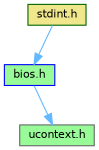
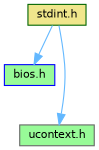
edge "bios.h" -> "ucontext.h": now "stdint.h" -> "ucontext.h"
